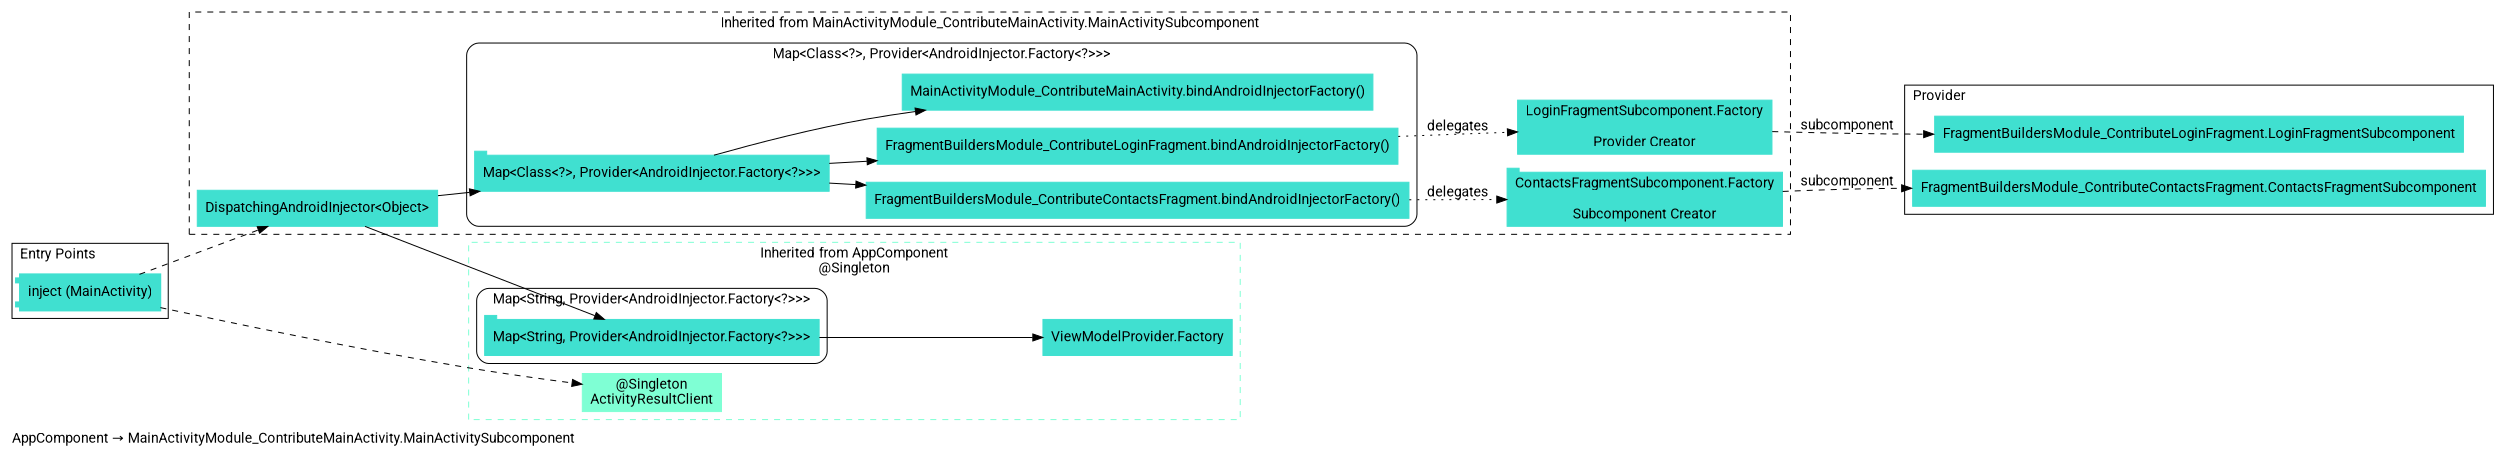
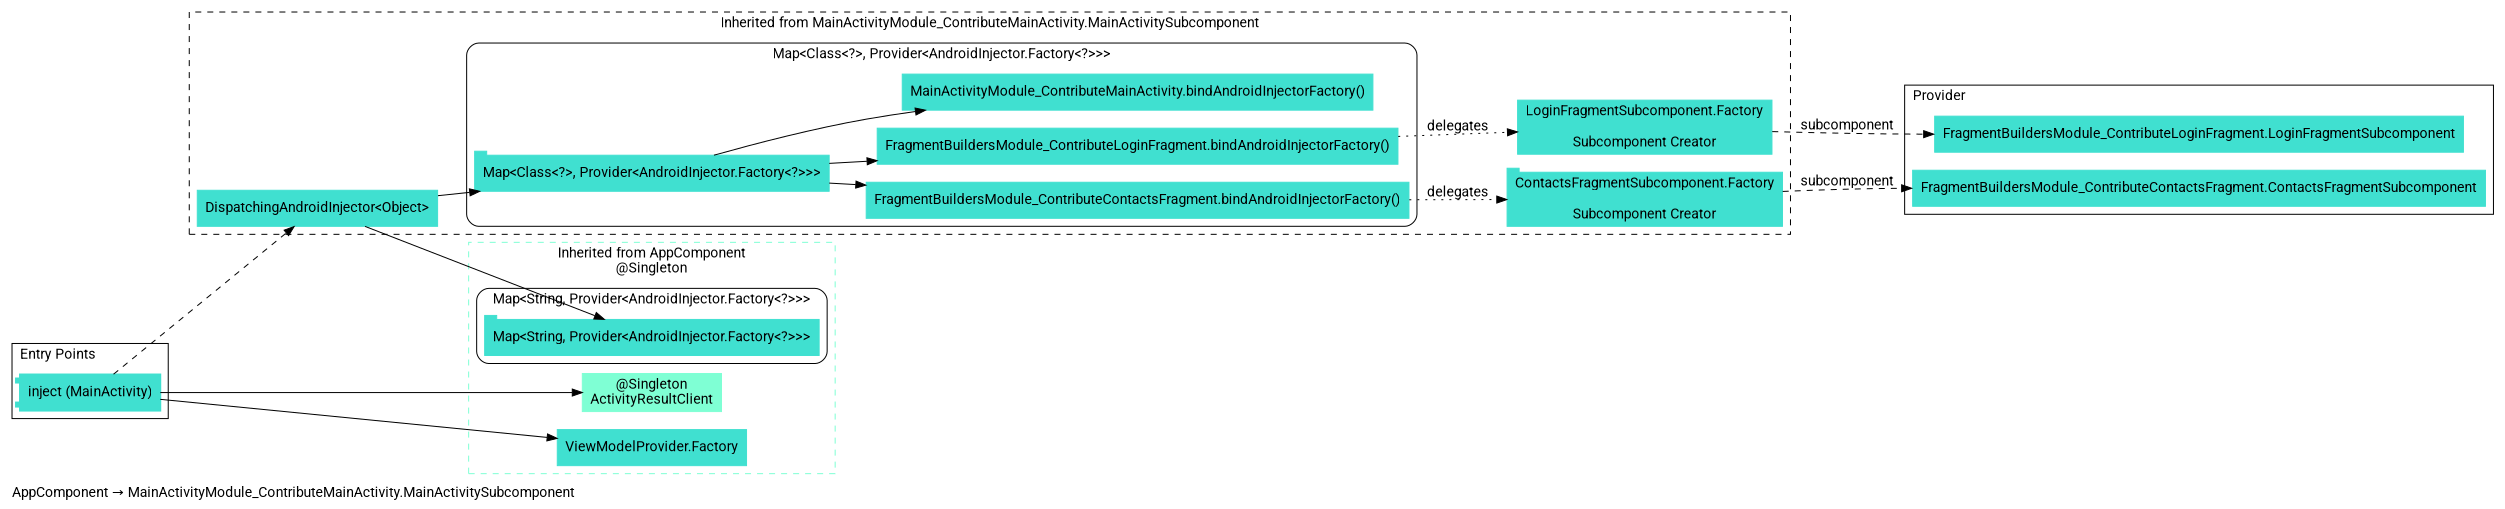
node "LoginFragmentSubcomponent.Factory Provider Creator": label "LoginFragmentSubcomponent.Factory Provider Creator" -> "LoginFragmentSubcomponent.Factory Subcomponent Creator"
edge "Map<String, Provider<AndroidInjector.Factory<?>>>" -> "ViewModelProvider.Factory": now "inject (MainActivity)" -> "ViewModelProvider.Factory"
edge "inject (MainActivity)" -> "@Singleton ActivityResultClient": style dashed -> solid
